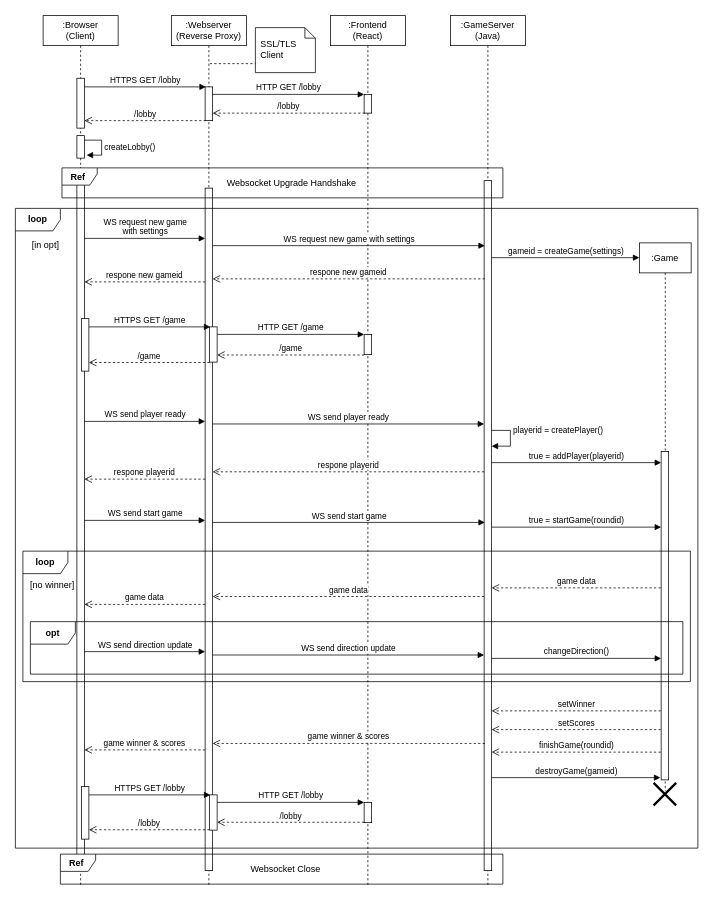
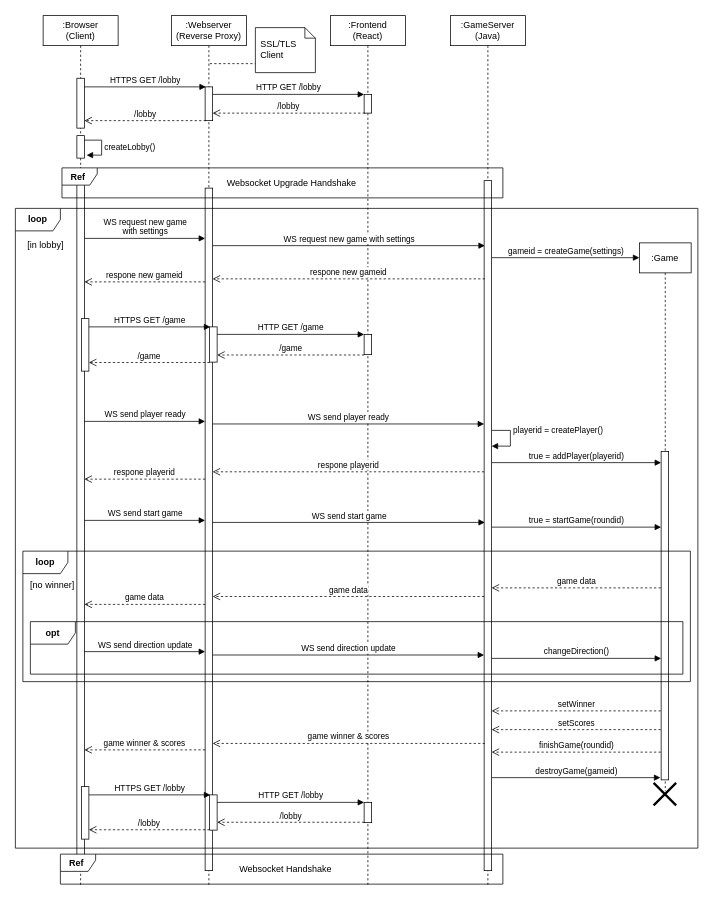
node "[in opt]": label "[in opt]" -> "[in lobby]"
node "Websocket Close": label "Websocket Close" -> "Websocket Handshake"
